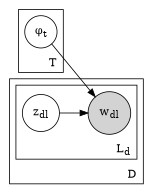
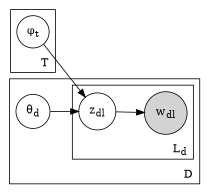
edge "φ" -> "w": now "φ" -> "z"
node "θ": added
